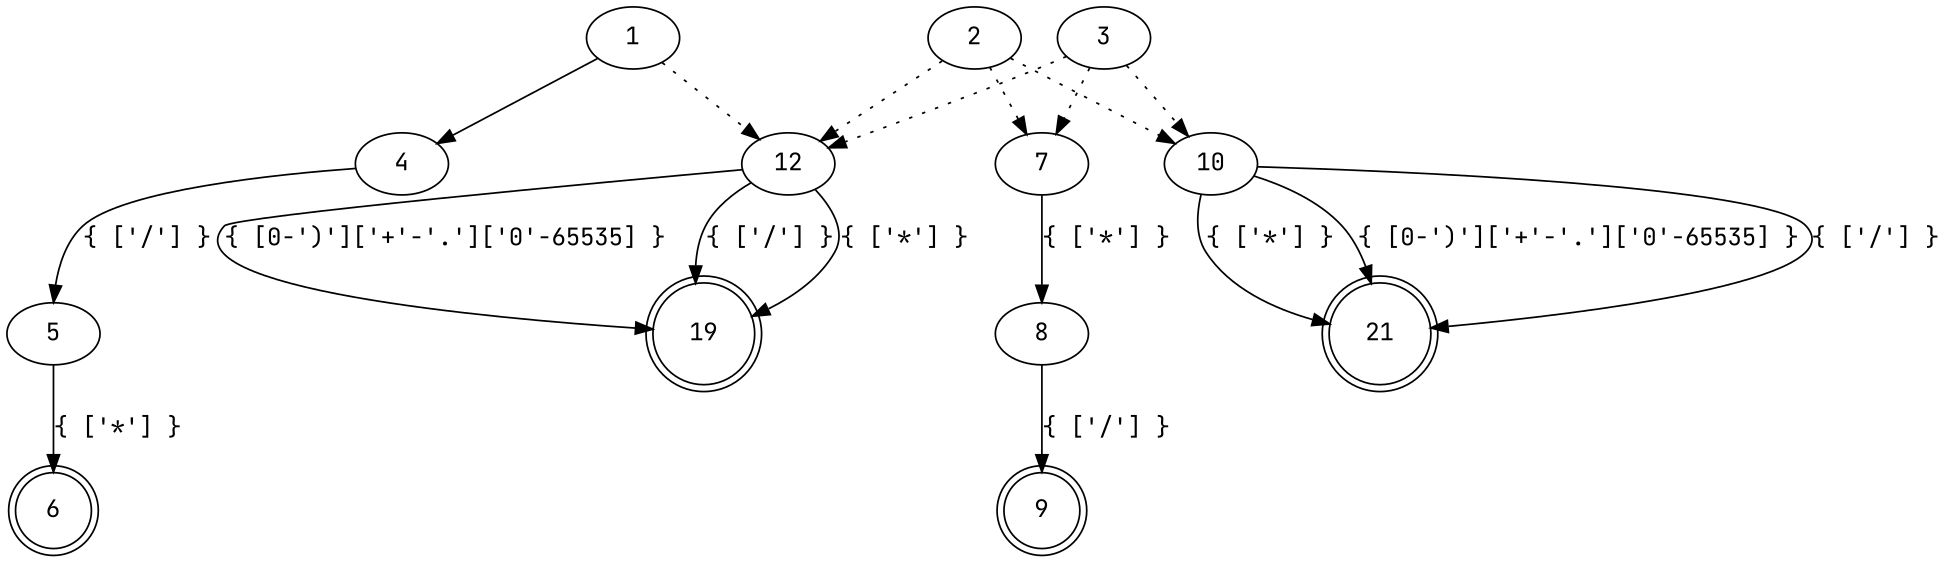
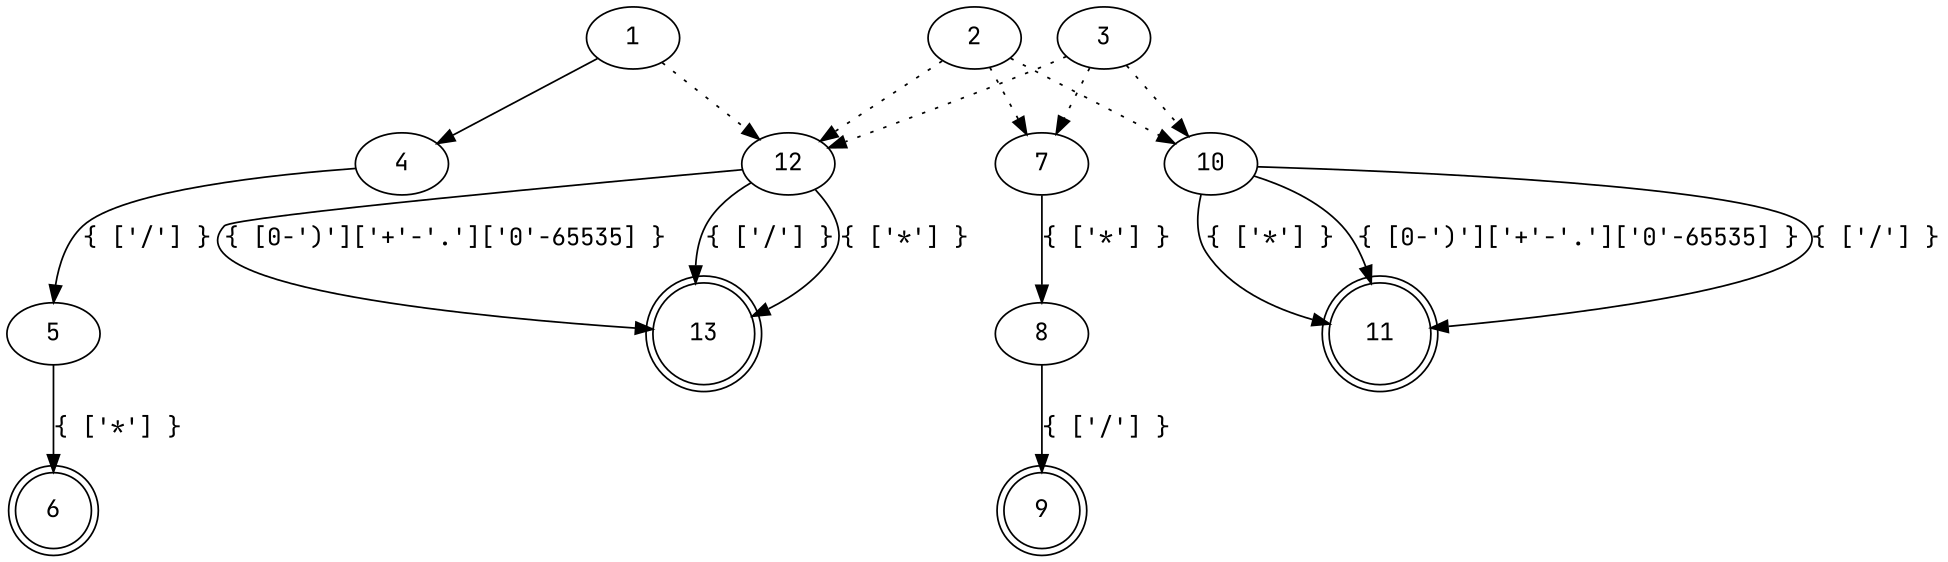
node "19": label "19" -> "13"
node "21": label "21" -> "11"
